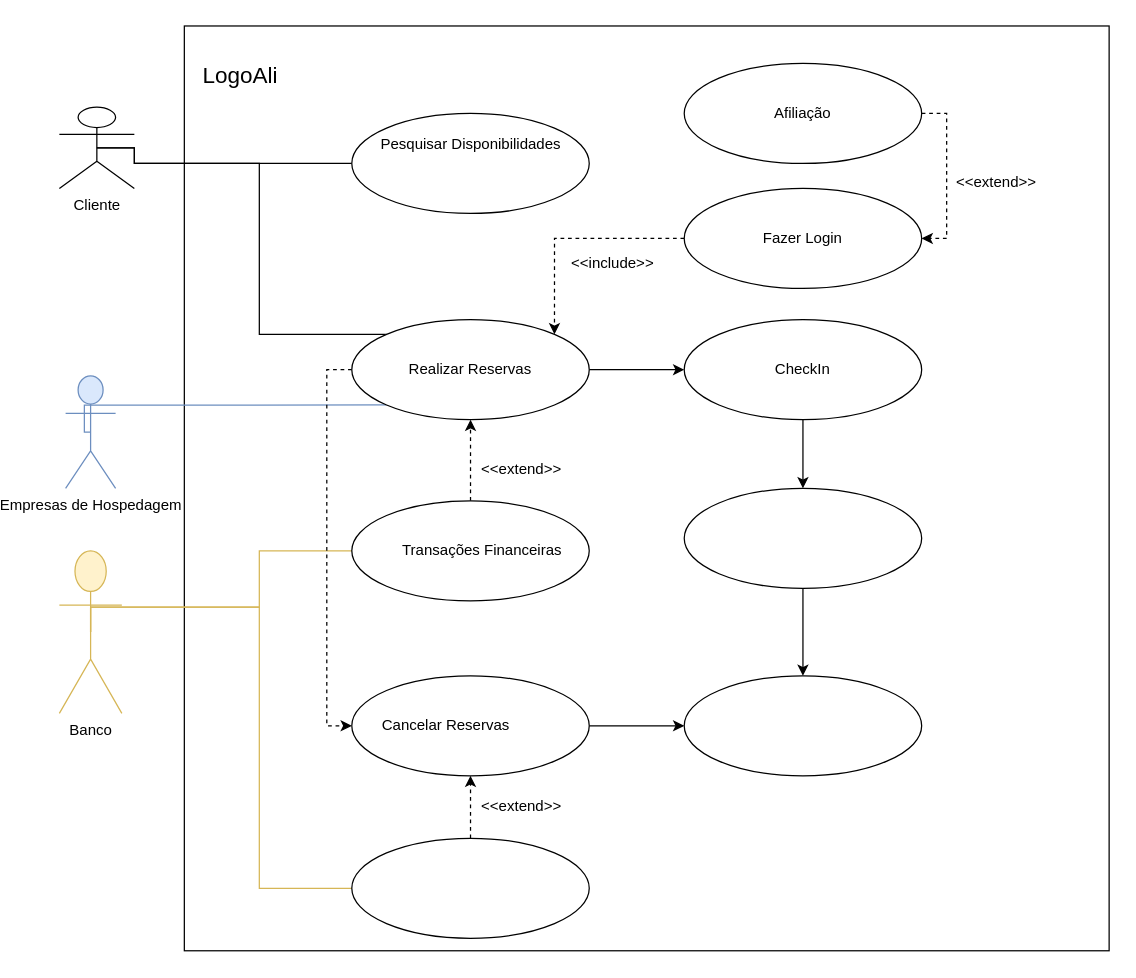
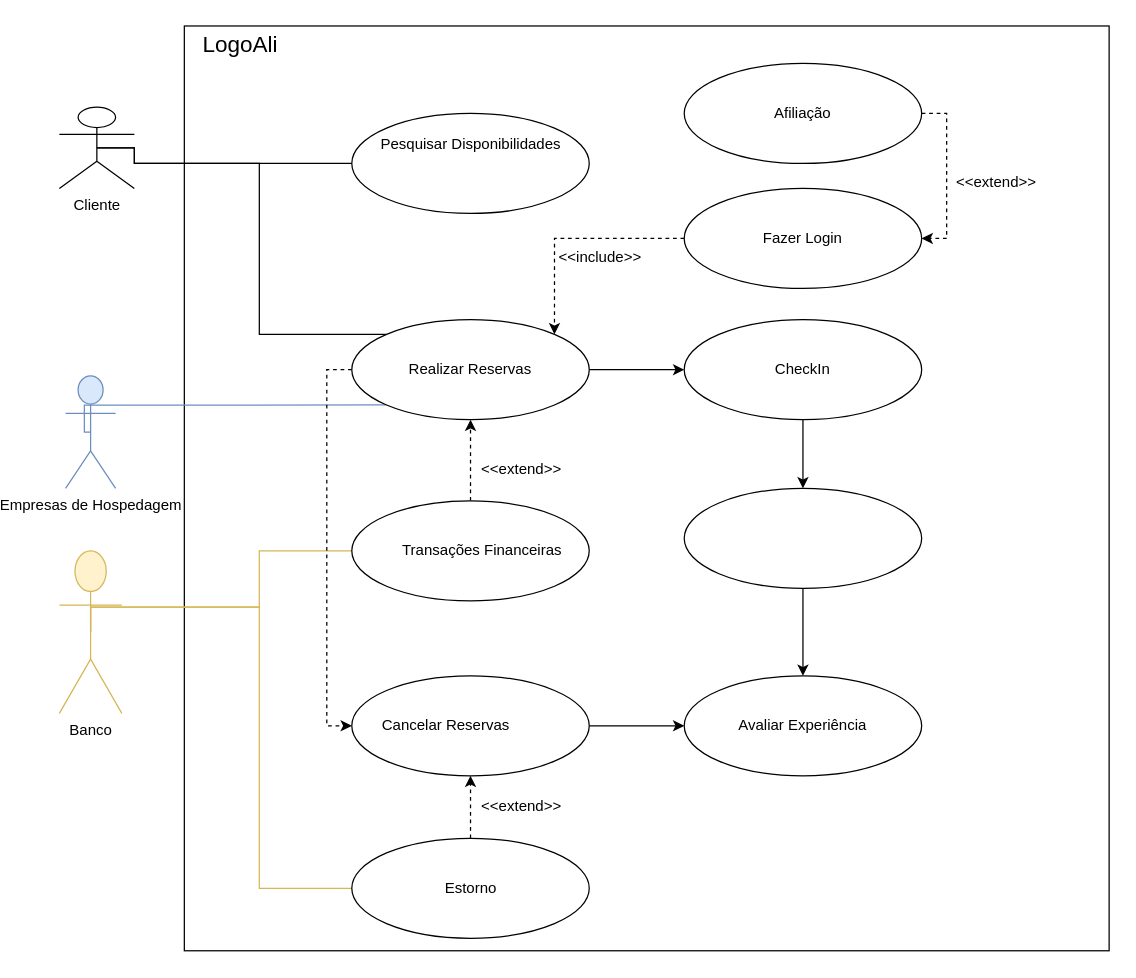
node "LogoAli": moved (241, 76) -> (241, 44)
node "<<include>>": moved (613, 263) -> (600, 257)
node "Avaliar Experiência": added
node "Estorno": added
